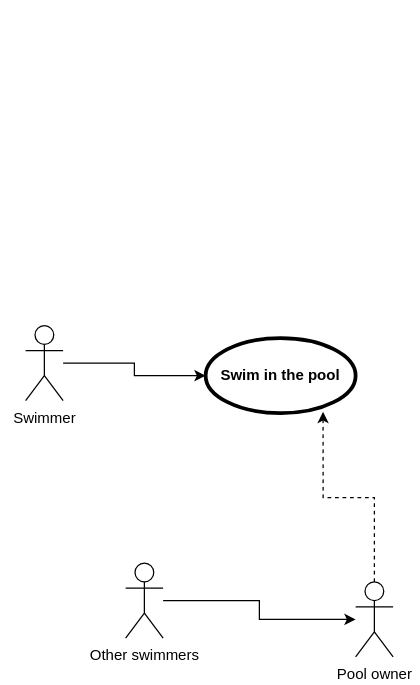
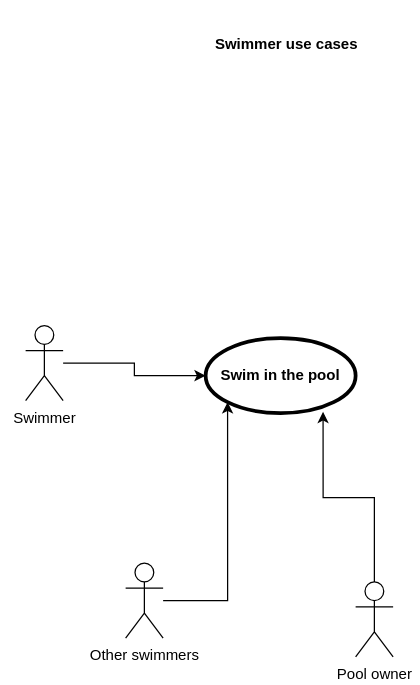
node "Swimmer use cases": added
edge "Pool owner" -> "Swim in the pool": style dashed -> solid
edge "Other swimmers" -> "Pool owner": now "Other swimmers" -> "Swim in the pool"
